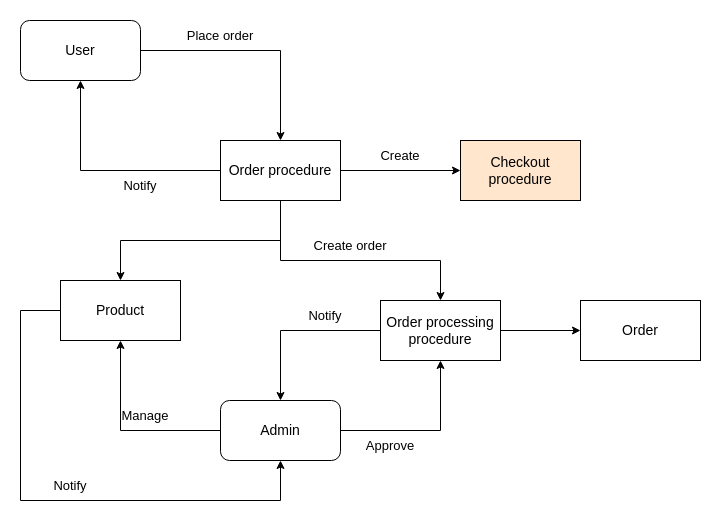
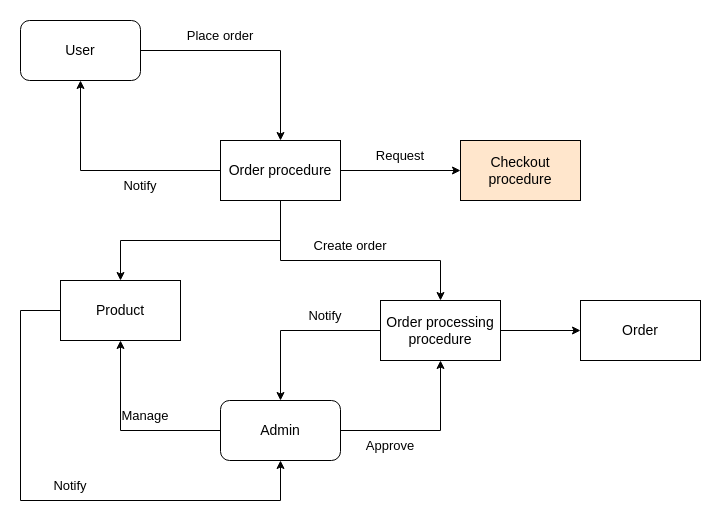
node "Create": label "Create" -> "Request"
